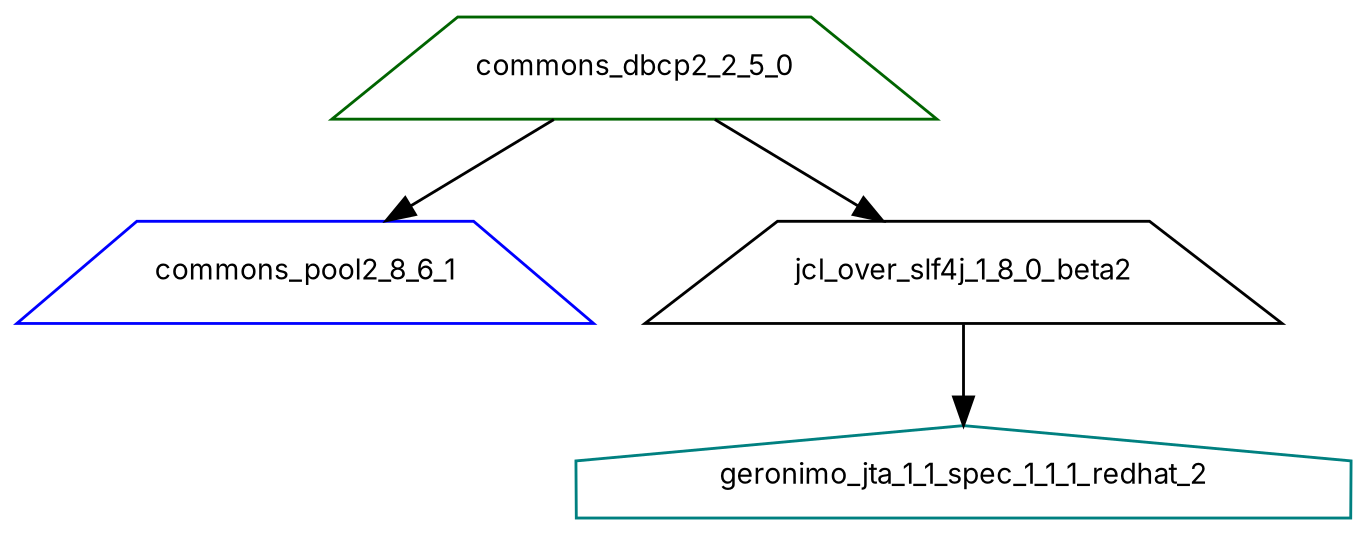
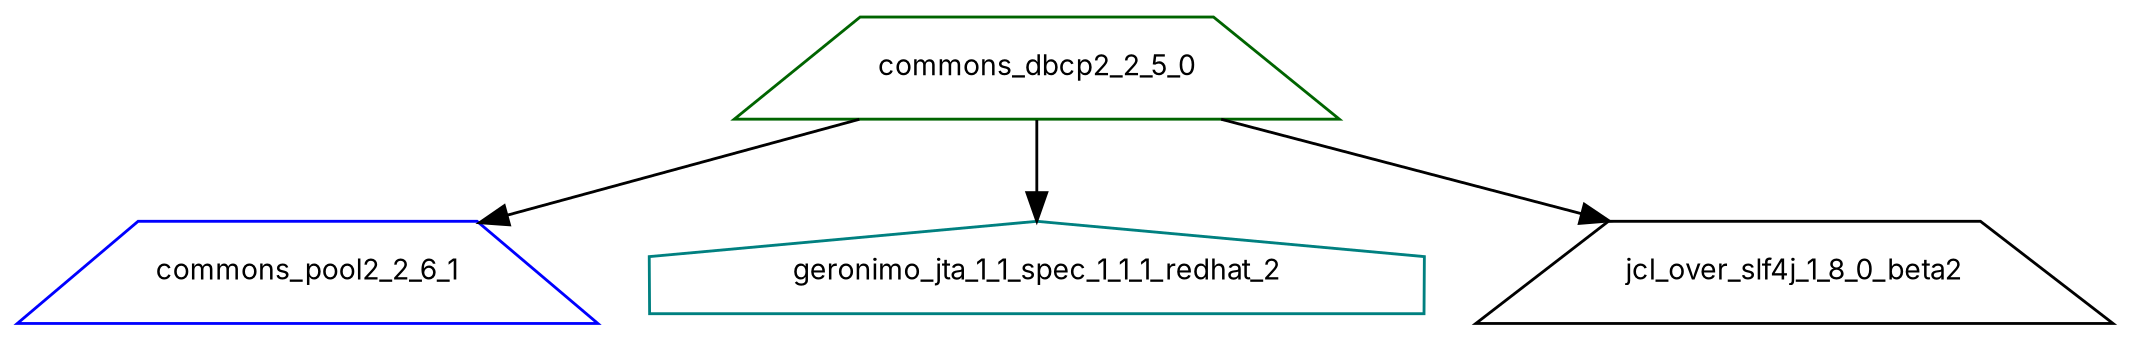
node "commons_pool2_8_6_1": label "commons_pool2_8_6_1" -> "commons_pool2_2_6_1"
edge "jcl_over_slf4j_1_8_0_beta2" -> "geronimo_jta_1_1_spec_1_1_1_redhat_2": now "commons_dbcp2_2_5_0" -> "geronimo_jta_1_1_spec_1_1_1_redhat_2"
